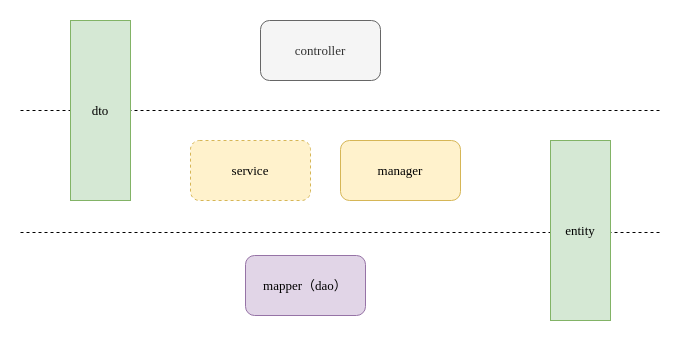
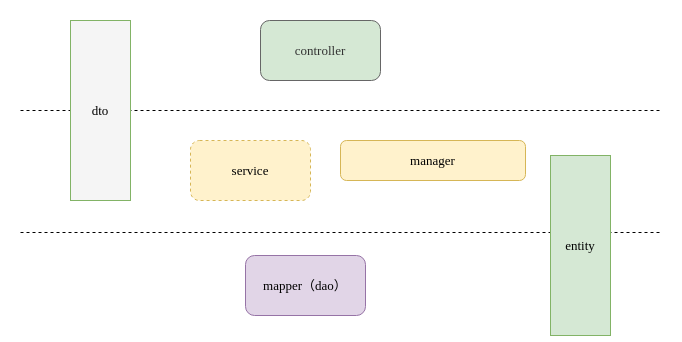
node "controller": fillcolor #f5f5f5 -> #d5e8d4
node "dto": fillcolor #d5e8d4 -> #f5f5f5
node "manager": size 120x60 -> 185x40
node "entity": moved (581, 231) -> (581, 246)
